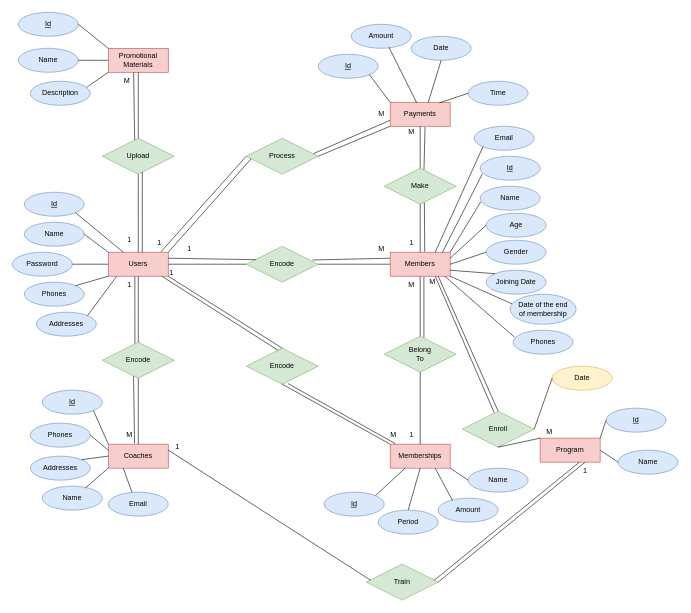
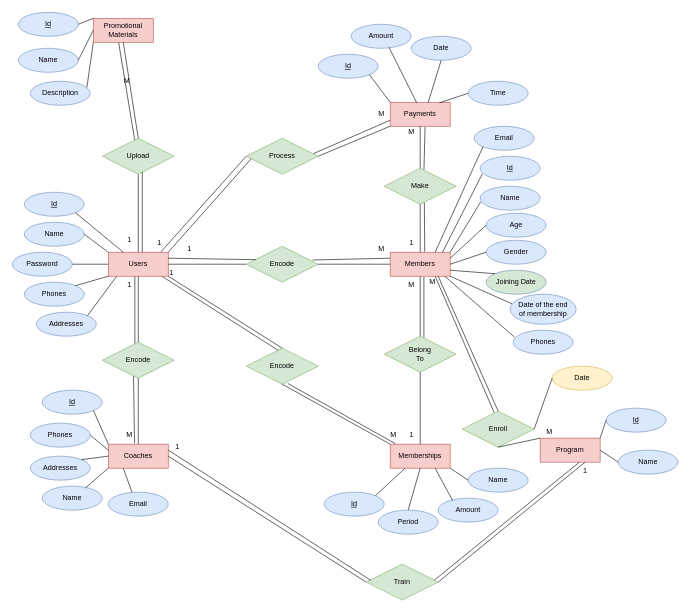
node "Promotional Materials": moved (138, 60) -> (123, 30)
node "Joining Date": fillcolor #dae8fc -> #d5e8d4
edge "Coaches" -- "Train": added
